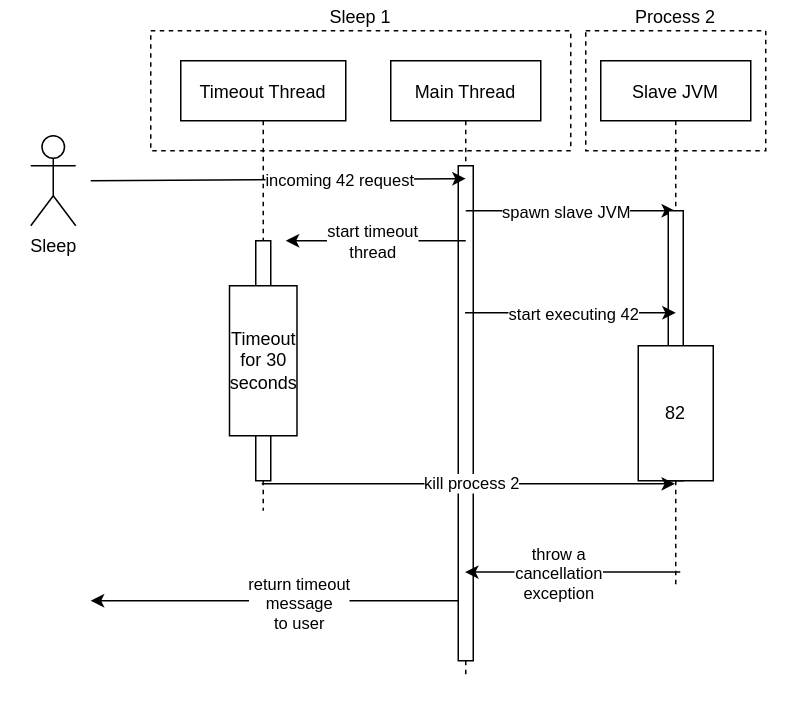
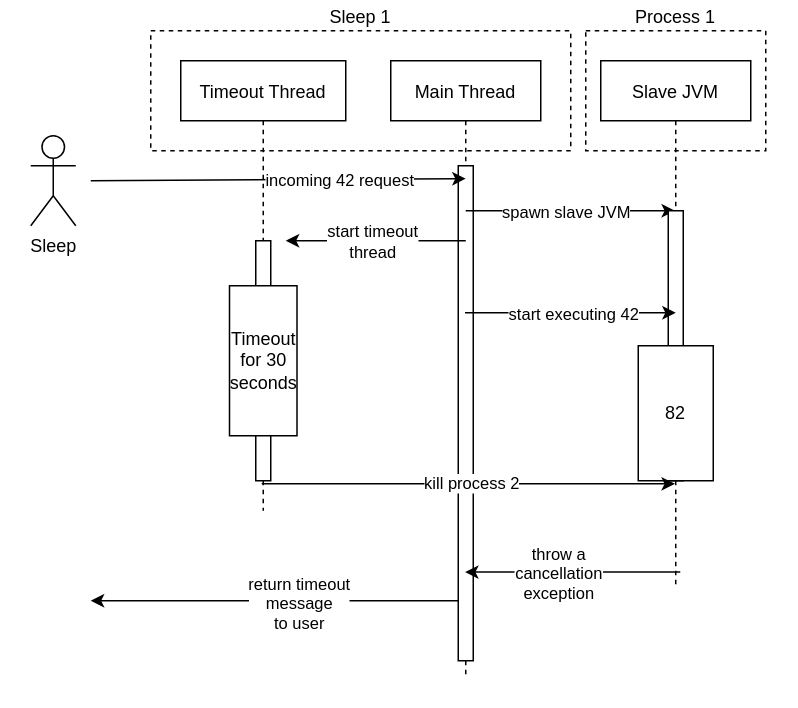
node "Process 2": label "Process 2" -> "Process 1"
